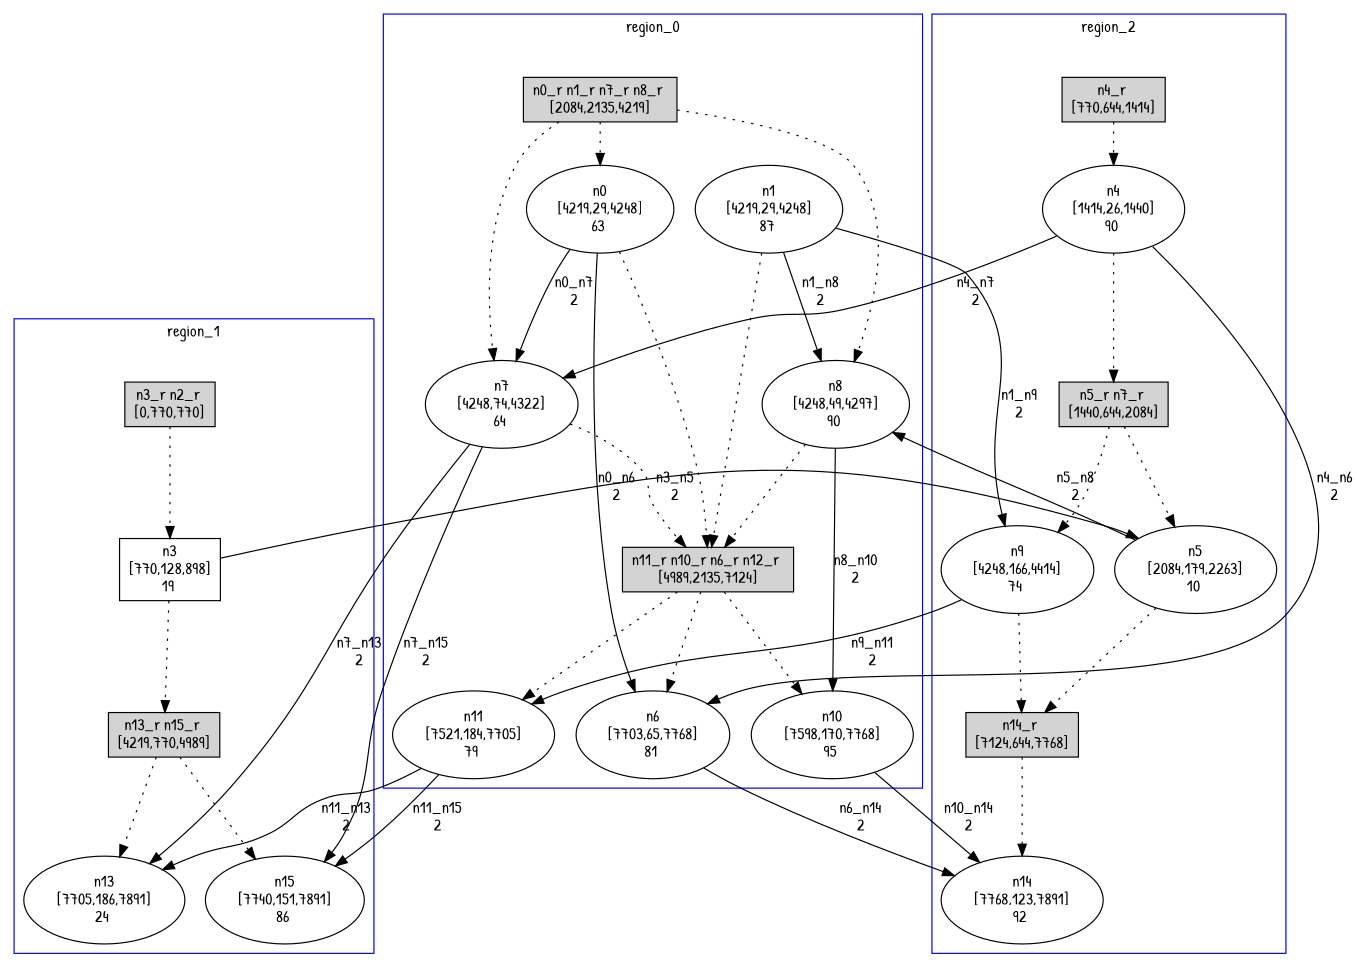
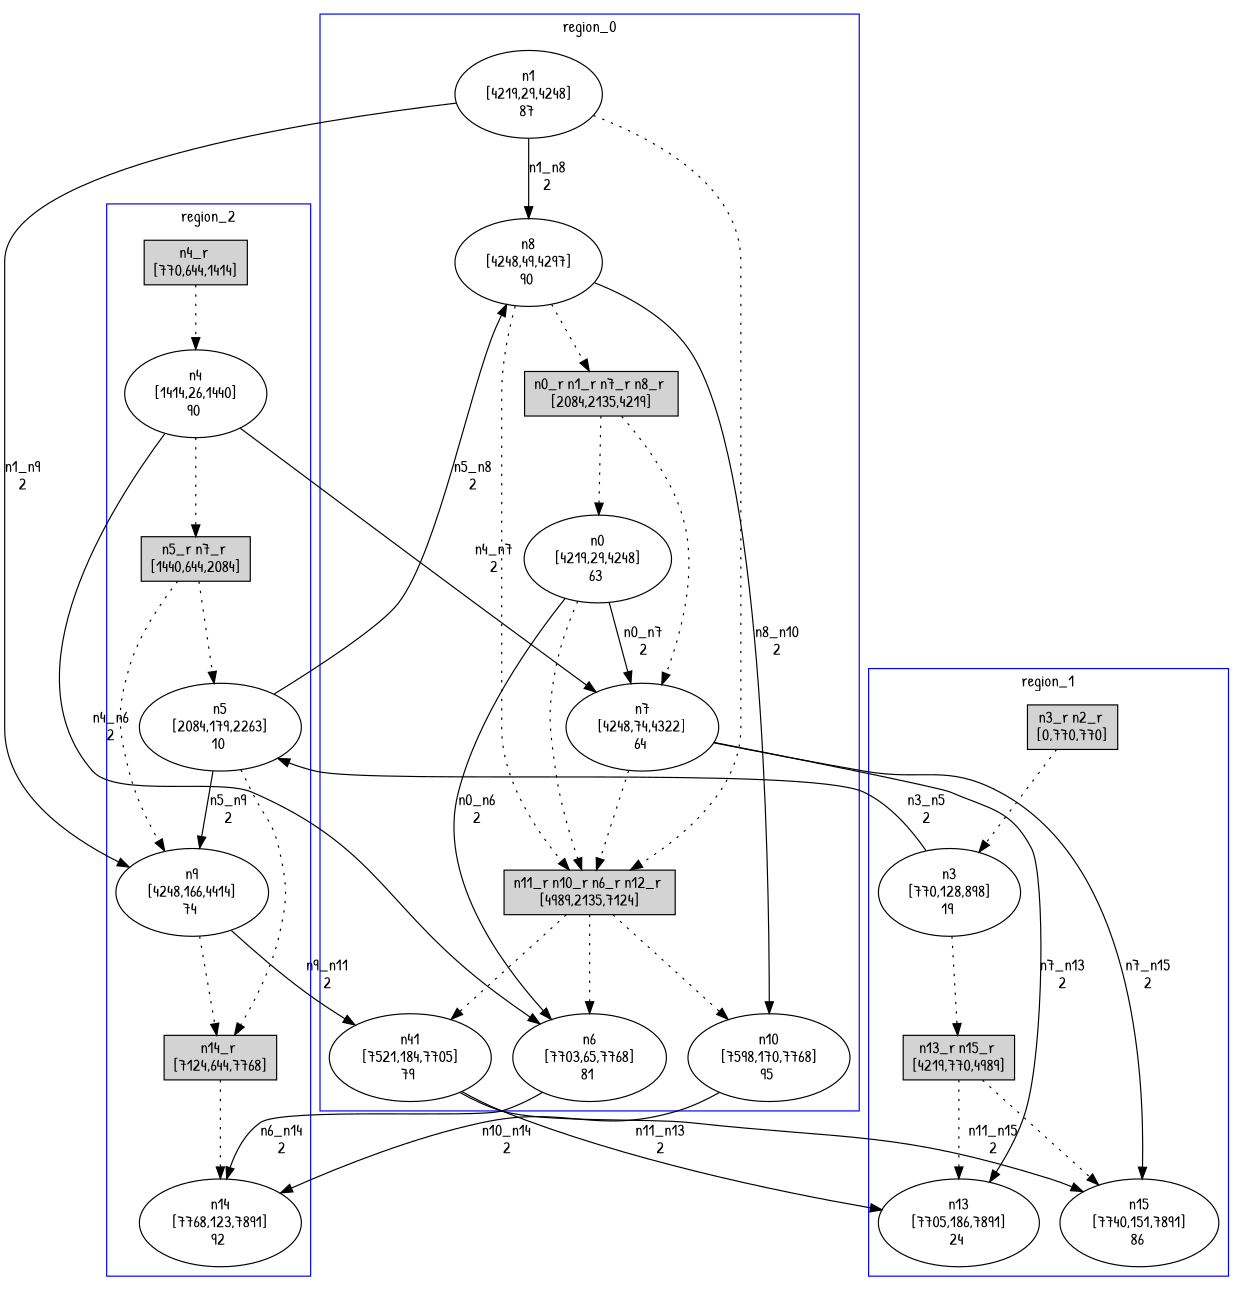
edge "n0_r n1_r n7_r n8_r [2084,2135,4219]" -> "n8 [4248,49,4297] 90": reversed
node "n3 [770,128,898] 19": shape box -> ellipse
node "n11 [7521,184,7705] 79": label "n11 [7521,184,7705] 79" -> "n41 [7521,184,7705] 79"
edge "n5 [2084,179,2263] 10" -> "n9 [4248,166,4414] 74": added, label "n5_n9 2"
